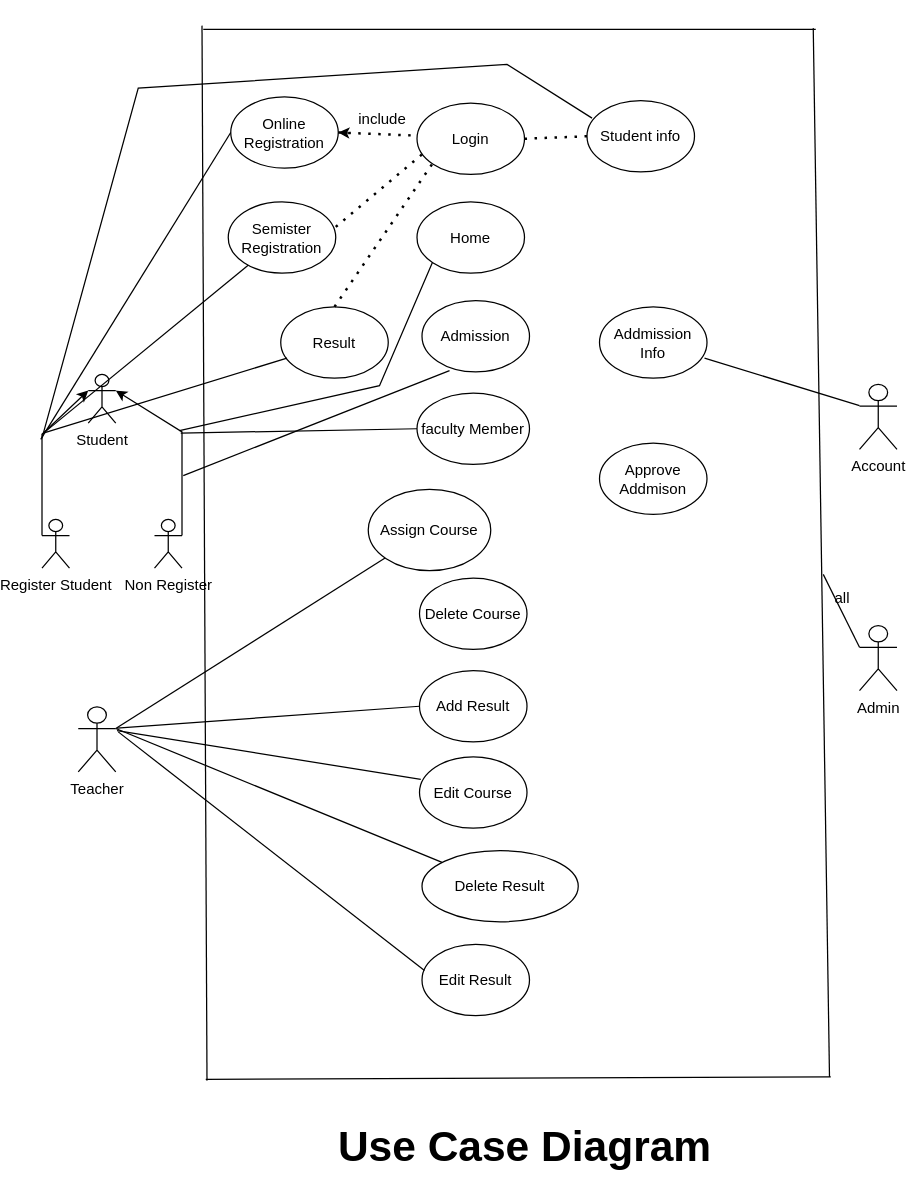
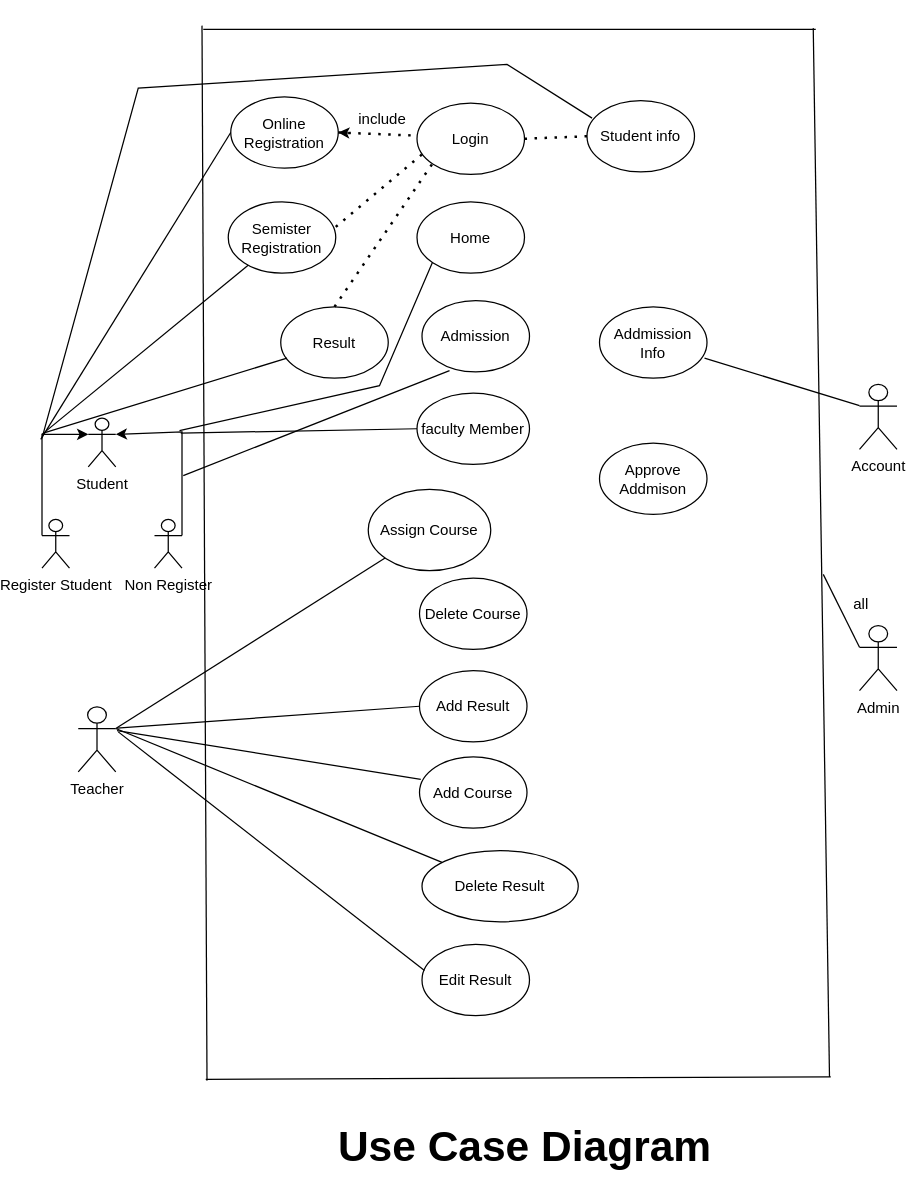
node "Student": moved (102, 399) -> (102, 443)
node "all": moved (842, 598) -> (861, 604)
node "Edit Course": label "Edit Course" -> "Add Course"
